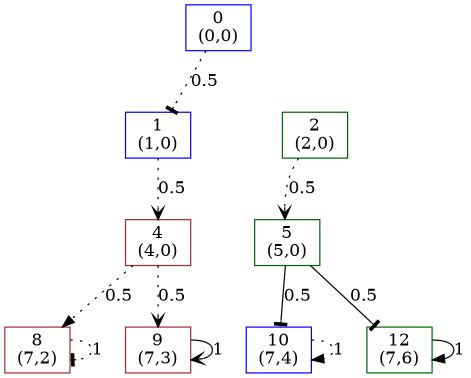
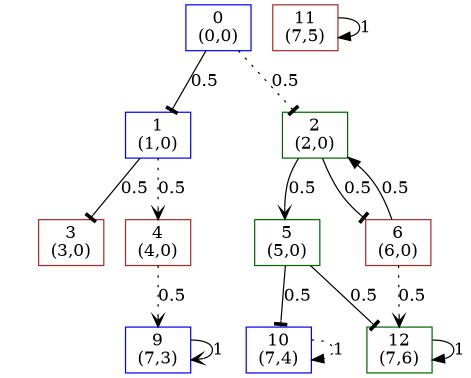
node "11 (7,5)": added
edge "0 (0,0)" -> "1 (1,0)": style dotted -> solid
edge "0 (0,0)" -> "2 (2,0)": added, label "0.5"
edge "2 (2,0)" -> "5 (5,0)": style dotted -> solid
node "3 (3,0)": added
node "6 (6,0)": added
node "8 (7,2)": removed
node "9 (7,3)": color brown -> blue
